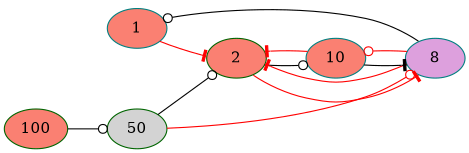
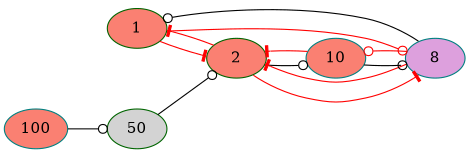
node "1": color teal -> darkgreen
edge "2" -> "1": added
edge "10" -> "8": arrowhead tee -> odot
edge "50" -> "8": now "1" -> "8"
node "100": color darkgreen -> teal
